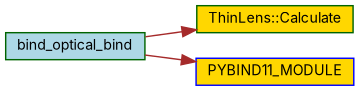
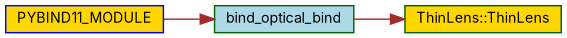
node "ThinLens::Calculate": label "ThinLens::Calculate" -> "ThinLens::ThinLens"
edge "bind_optical_bind" -> "PYBIND11_MODULE": reversed
